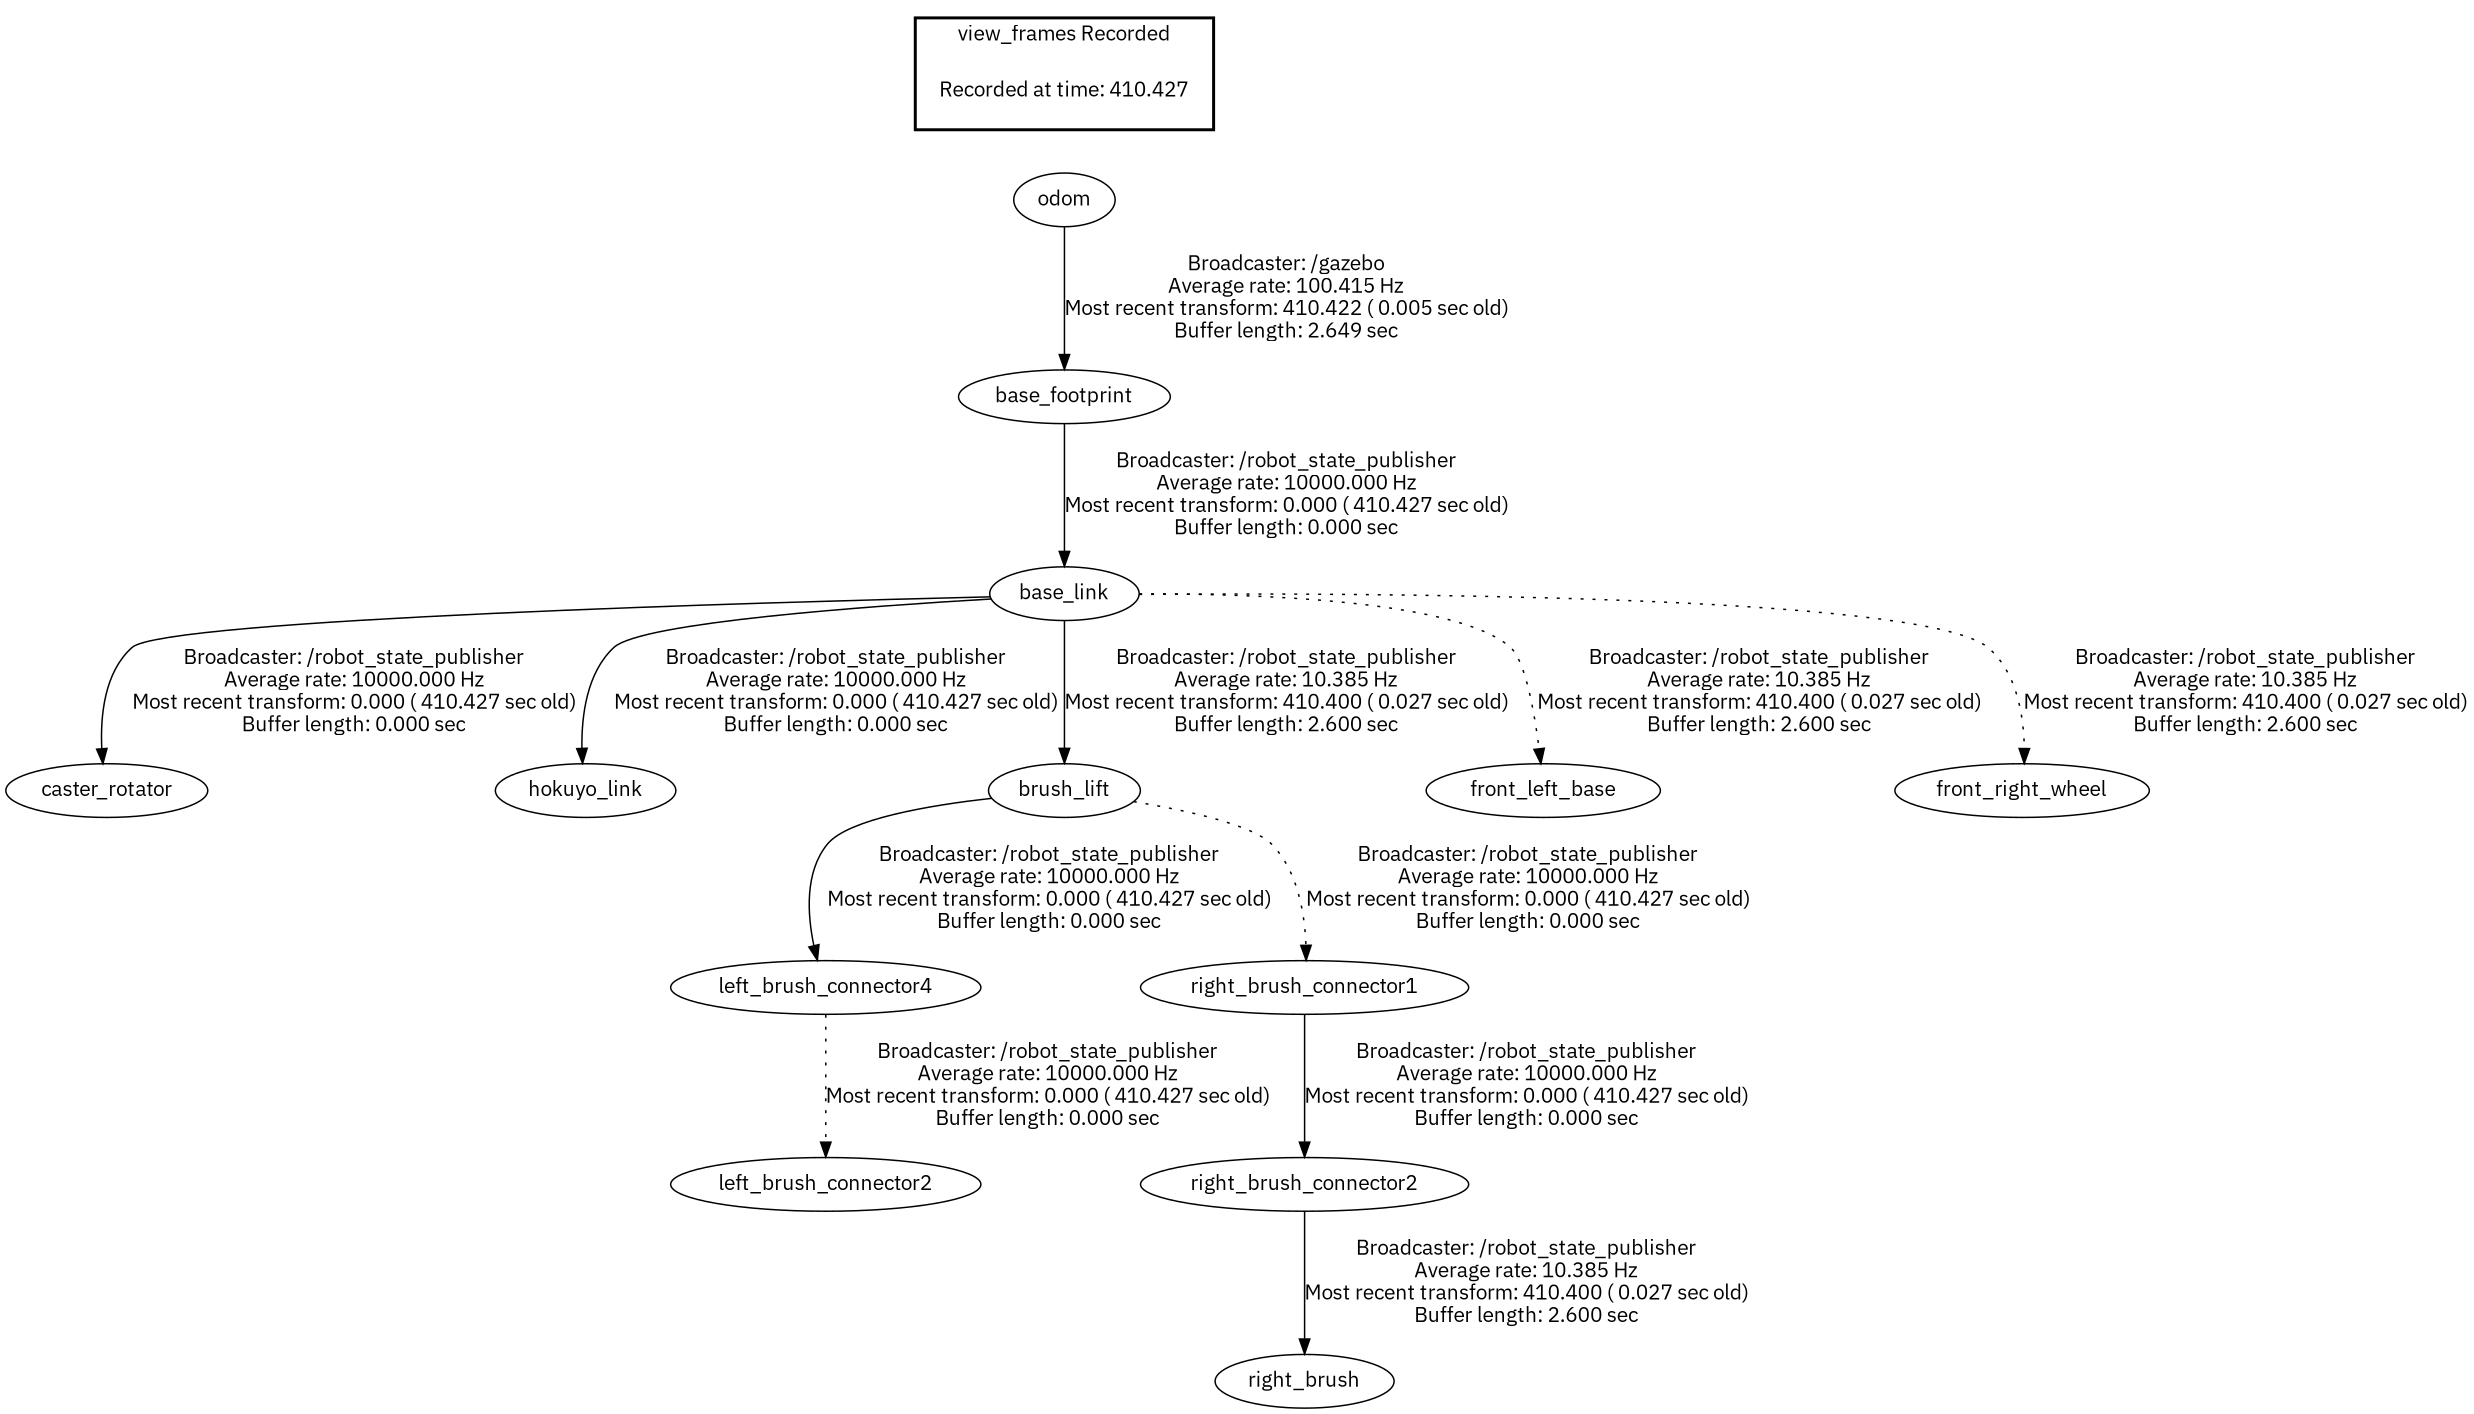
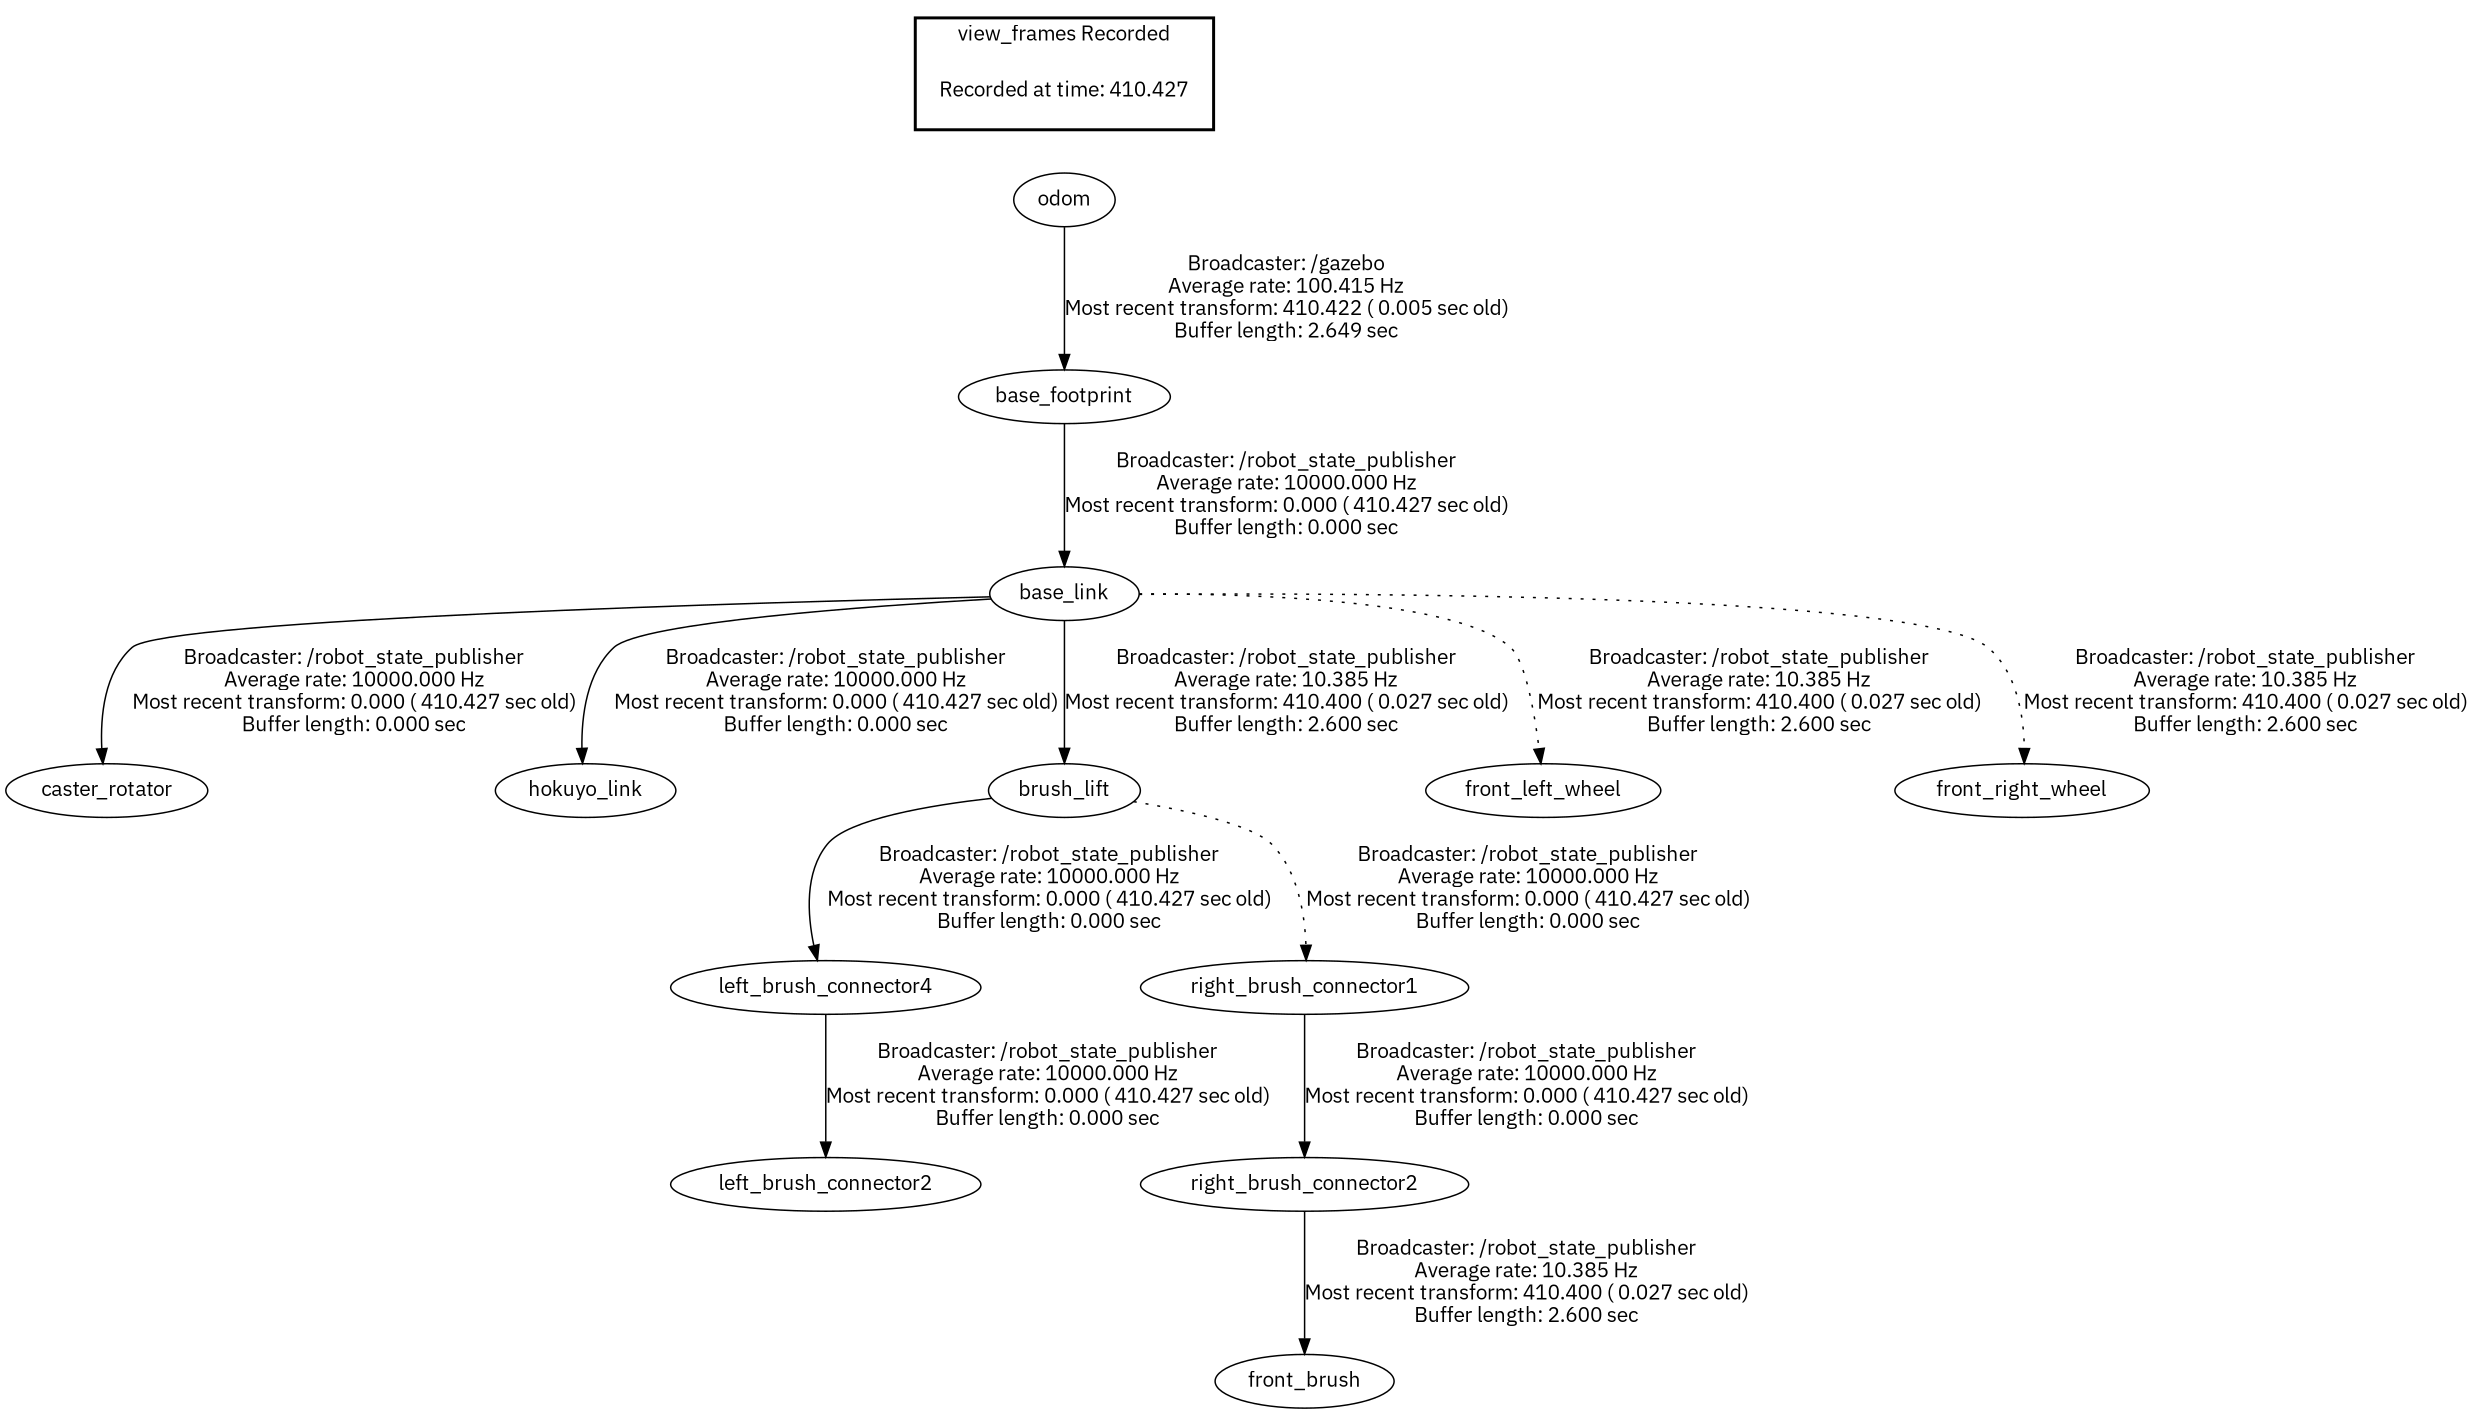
node "front_left_base": label "front_left_base" -> "front_left_wheel"
edge "left_brush_connector4" -> "left_brush_connector2": style dotted -> solid
node "right_brush": label "right_brush" -> "front_brush"
